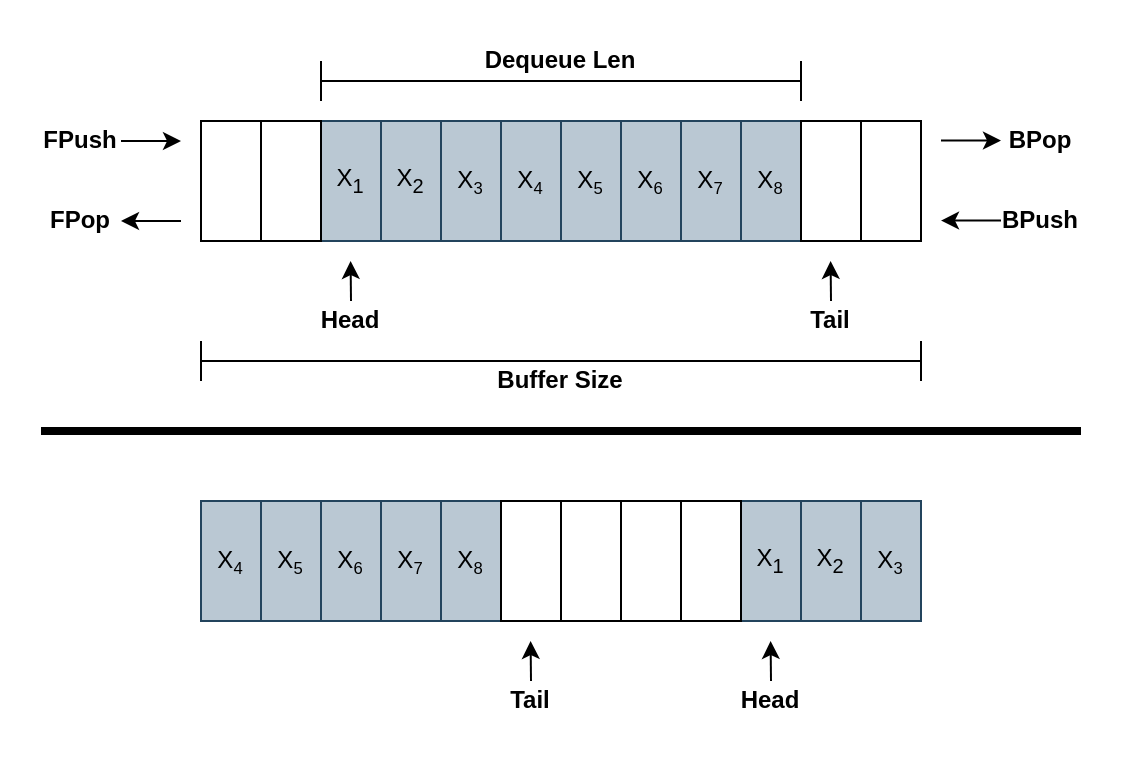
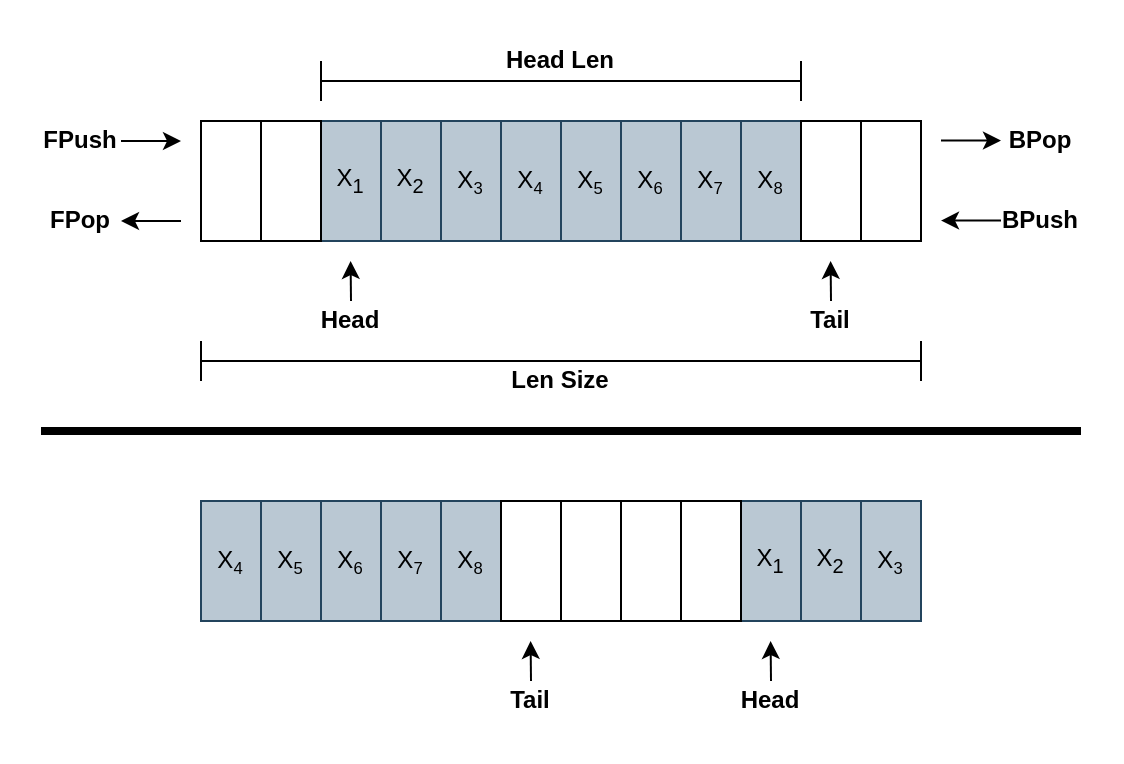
node "Dequeue Len": label "Dequeue Len" -> "Head Len"
node "Buffer Size": label "Buffer Size" -> "Len Size"
